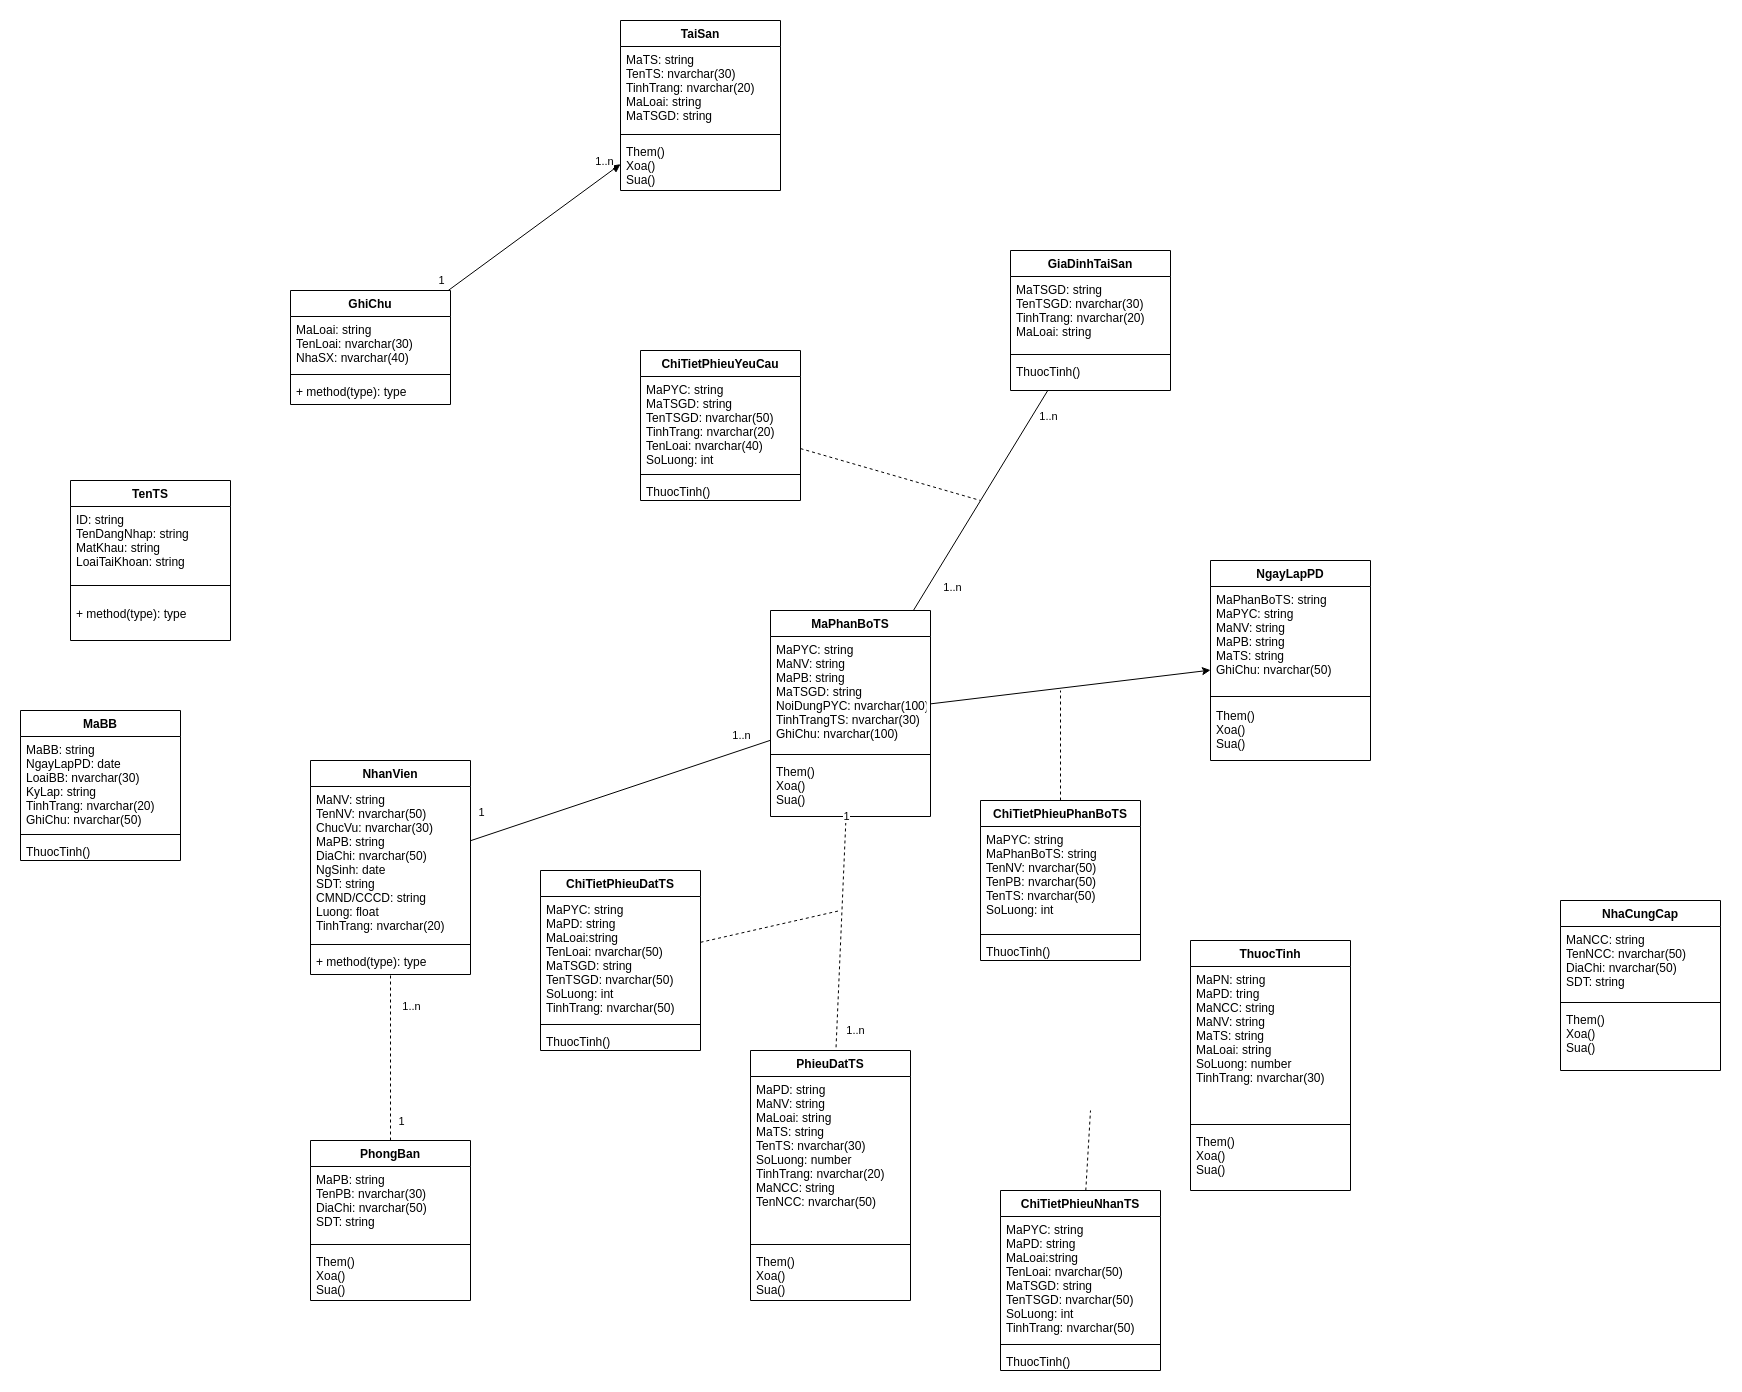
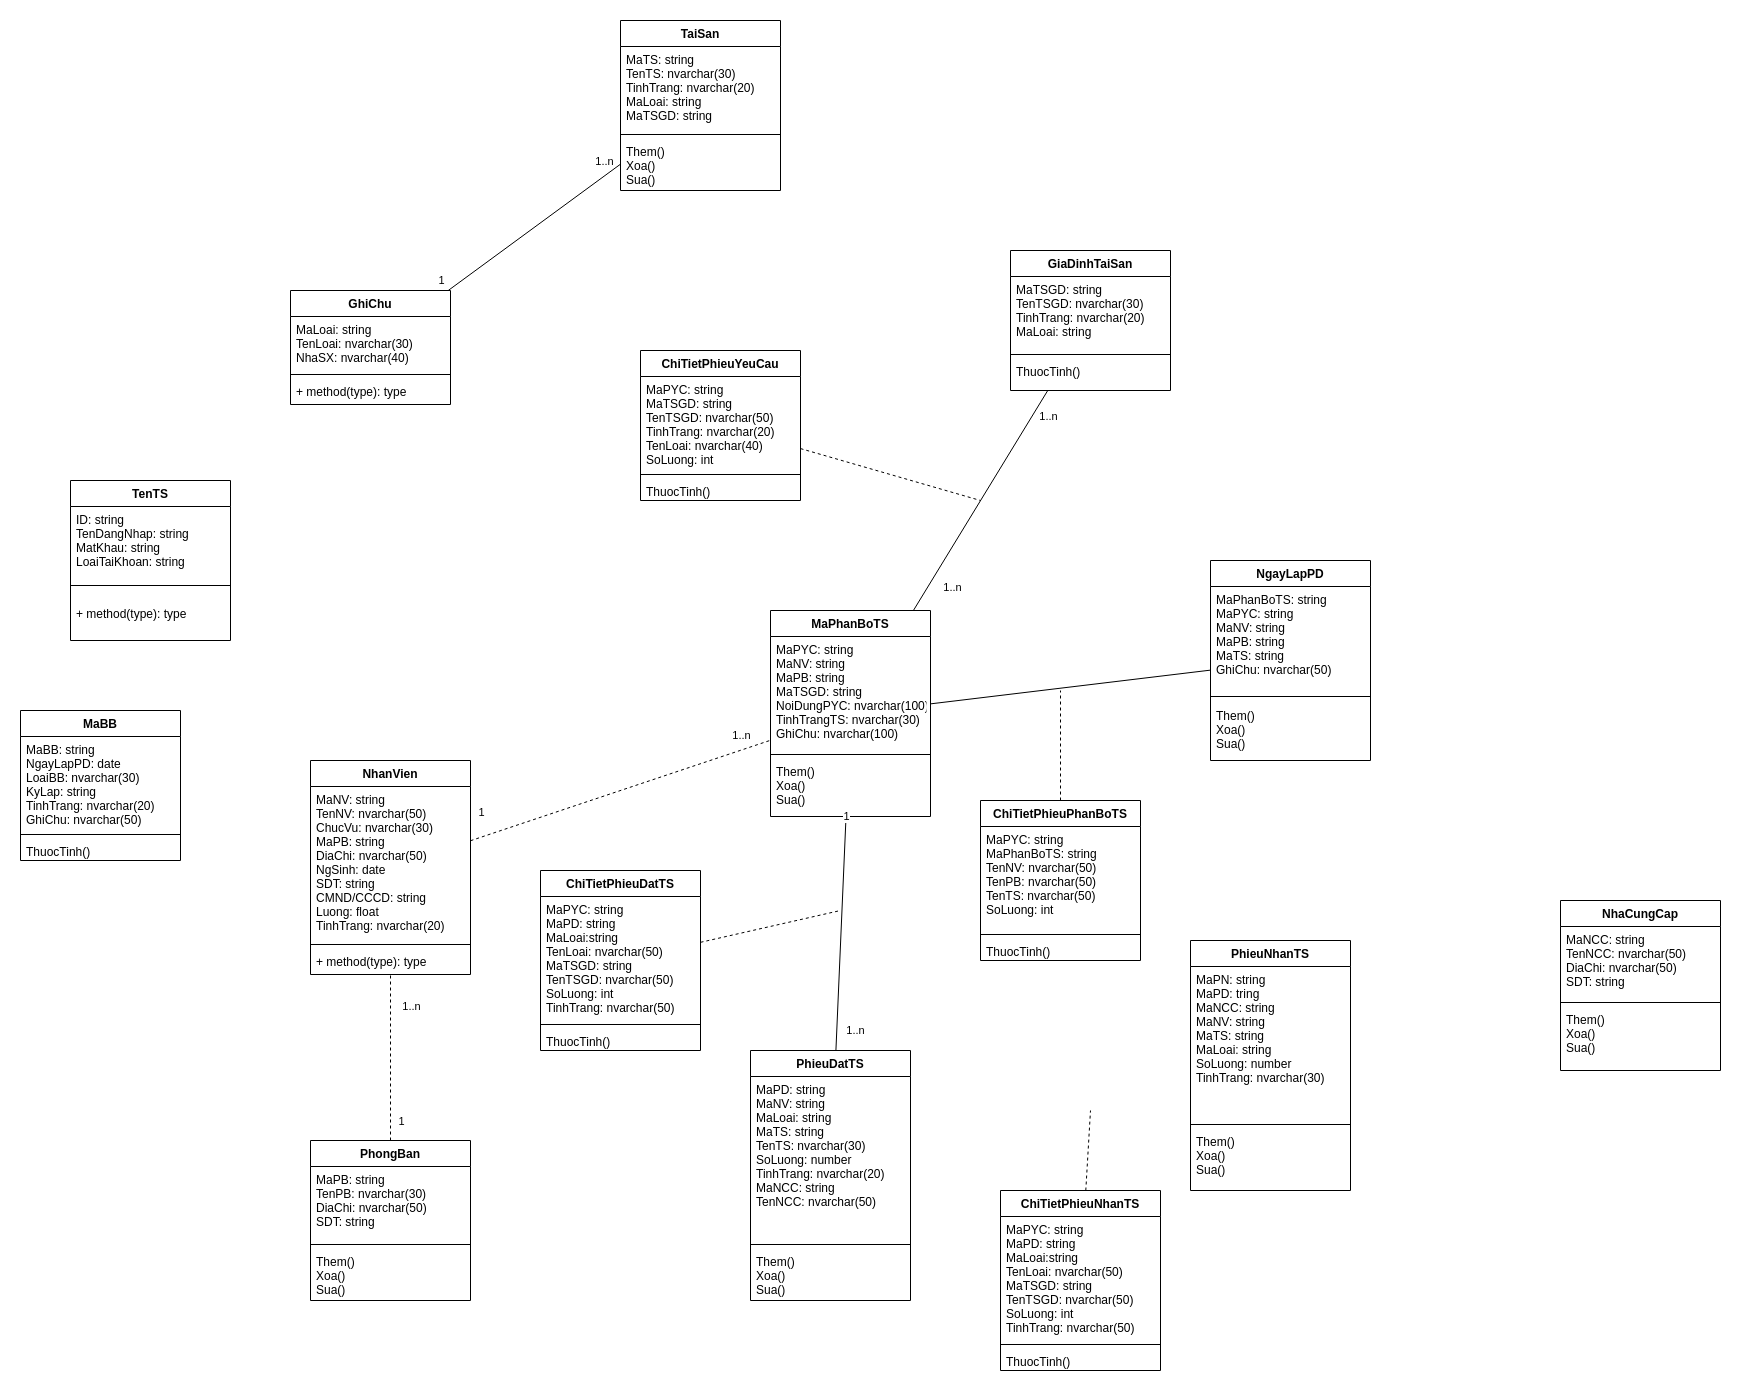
edge "GhiChu" -> "TaiSan": arrowhead block -> none
edge "MaPhanBoTS" -> "NgayLapPD": arrowhead classic -> none
edge "MaPhanBoTS" -- "NhanVien": style solid -> dashed
edge "MaPhanBoTS" -- "PhieuDatTS": style dashed -> solid
node "ThuocTinh": label "ThuocTinh" -> "PhieuNhanTS"
